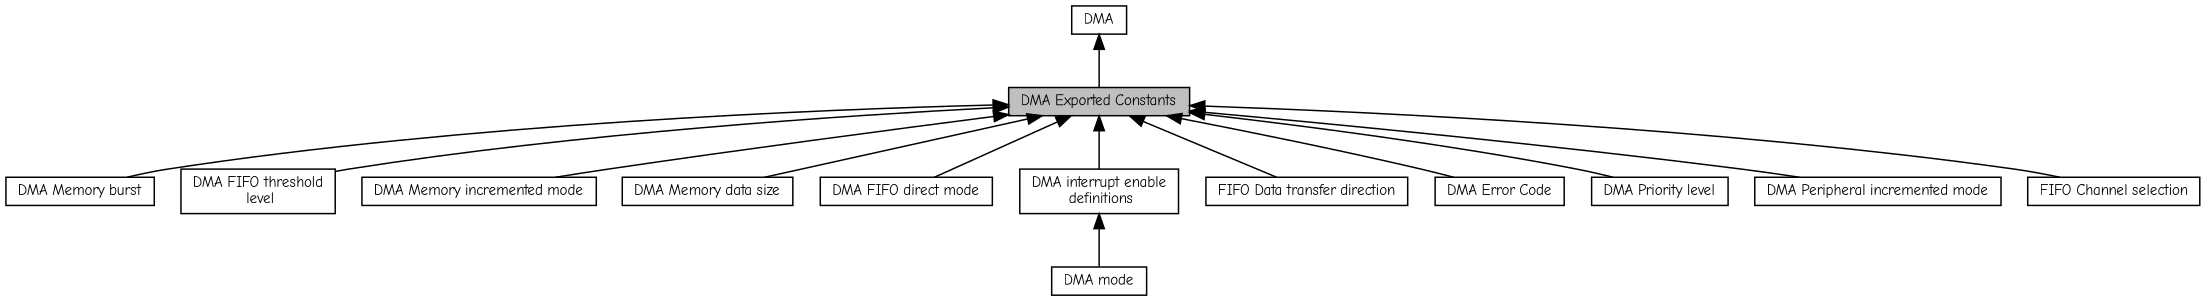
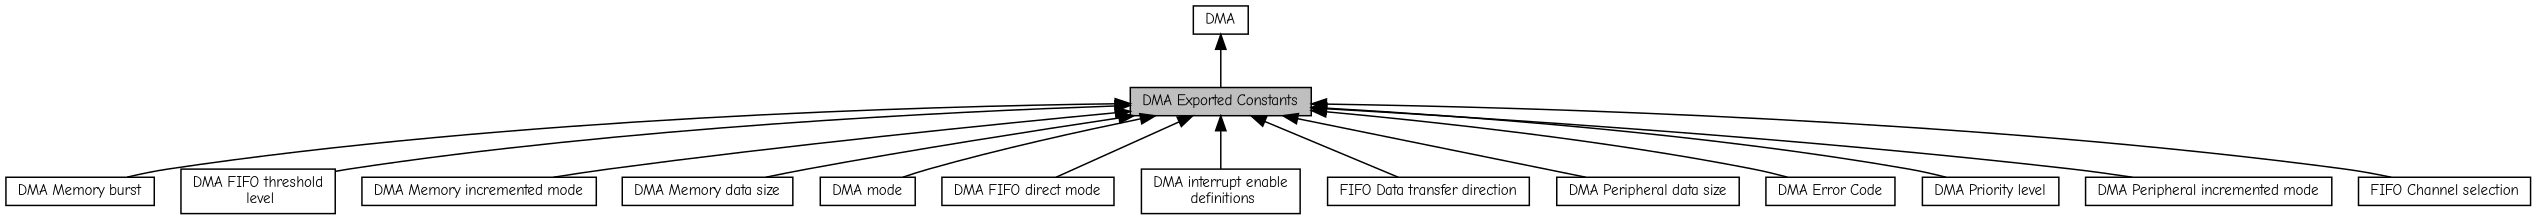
node "DMA Peripheral data size": added
edge "DMA mode" -> "DMA interrupt enable definitions": now "DMA mode" -> "DMA Exported Constants"
